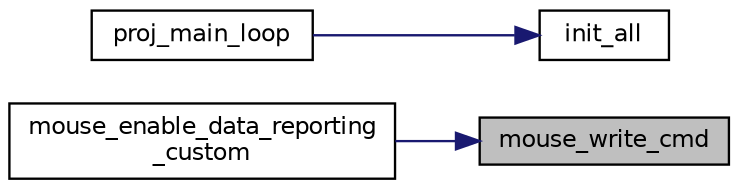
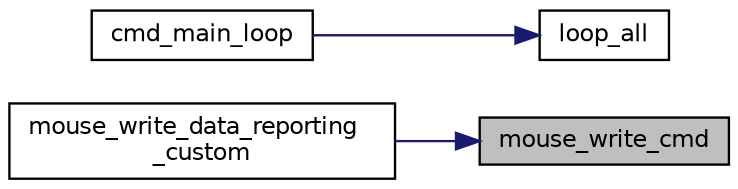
node "proj_main_loop": label "proj_main_loop" -> "cmd_main_loop"
node "init_all": label "init_all" -> "loop_all"
node "mouse_enable_data_reporting _custom": label "mouse_enable_data_reporting _custom" -> "mouse_write_data_reporting _custom"
